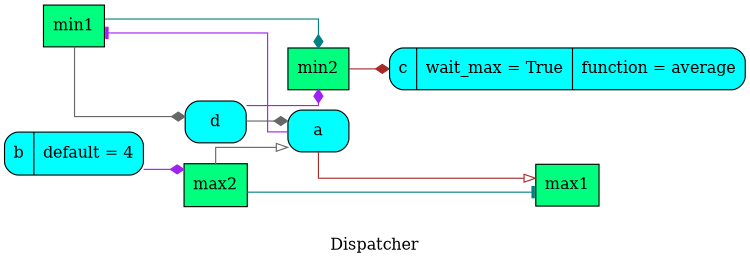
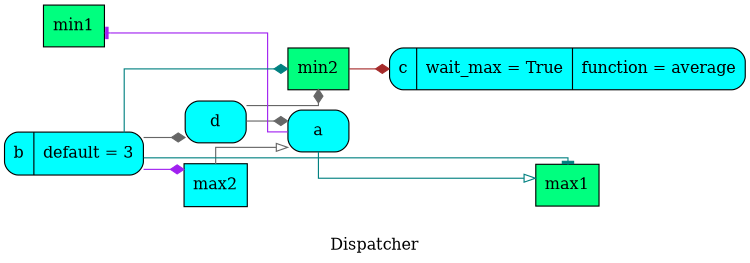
edge "min1" -> "min2": now "b" -> "min2"
edge "d" -> "min2": color purple -> gray40
edge "min1" -> "d": now "b" -> "d"
node "b": text "default = 4" -> "default = 3"
edge "a" -> "max1": color brown -> teal
node "max2": fillcolor springgreen -> cyan
edge "max2" -> "max1": now "b" -> "max1"
